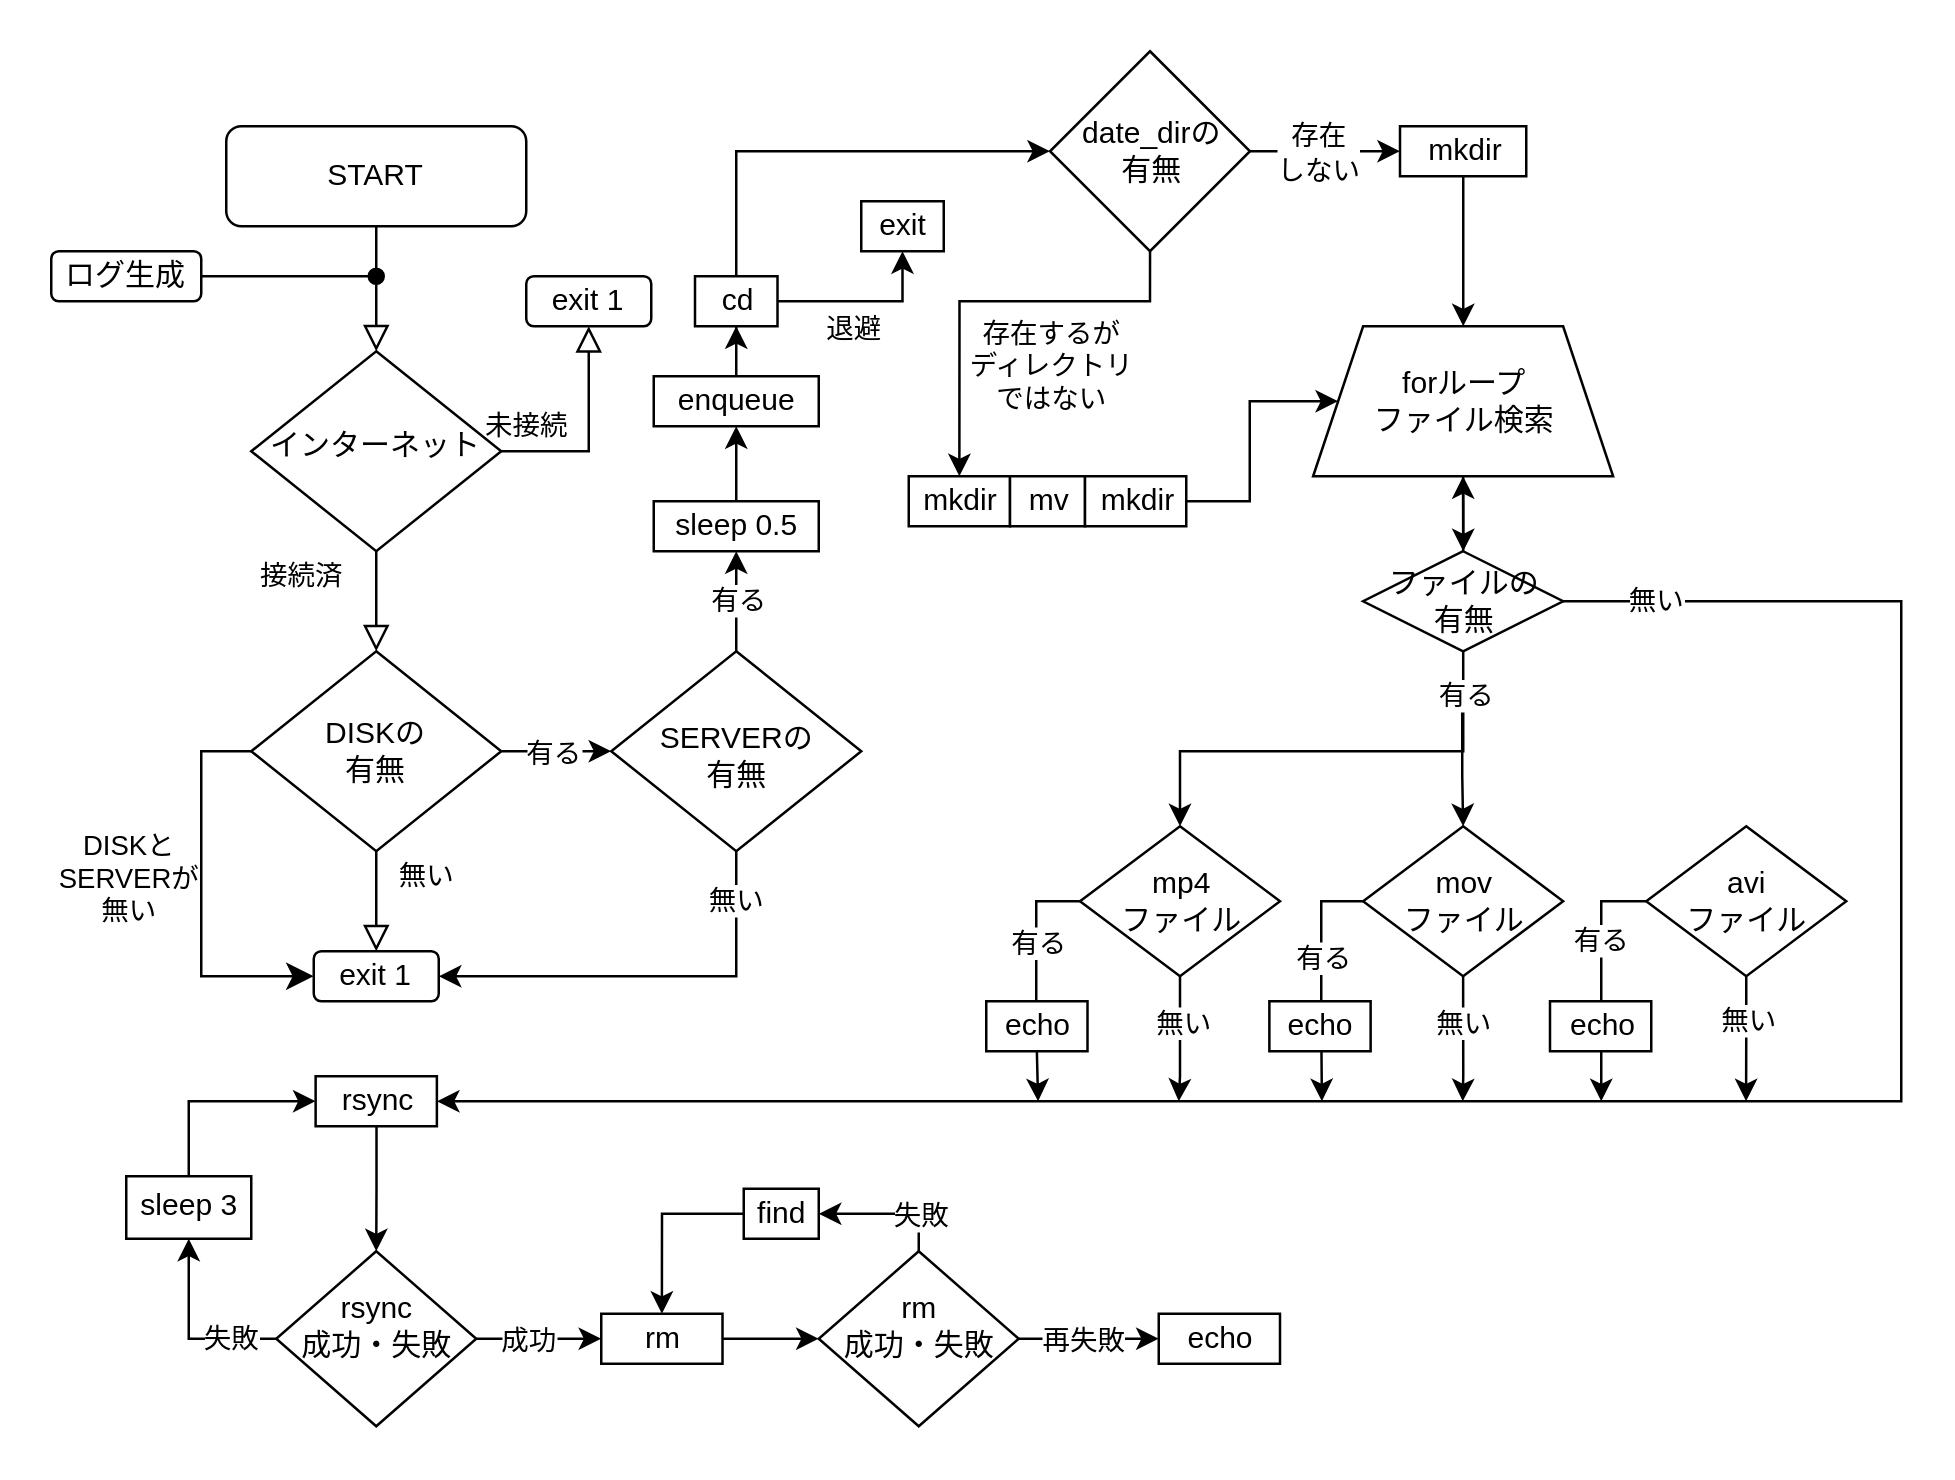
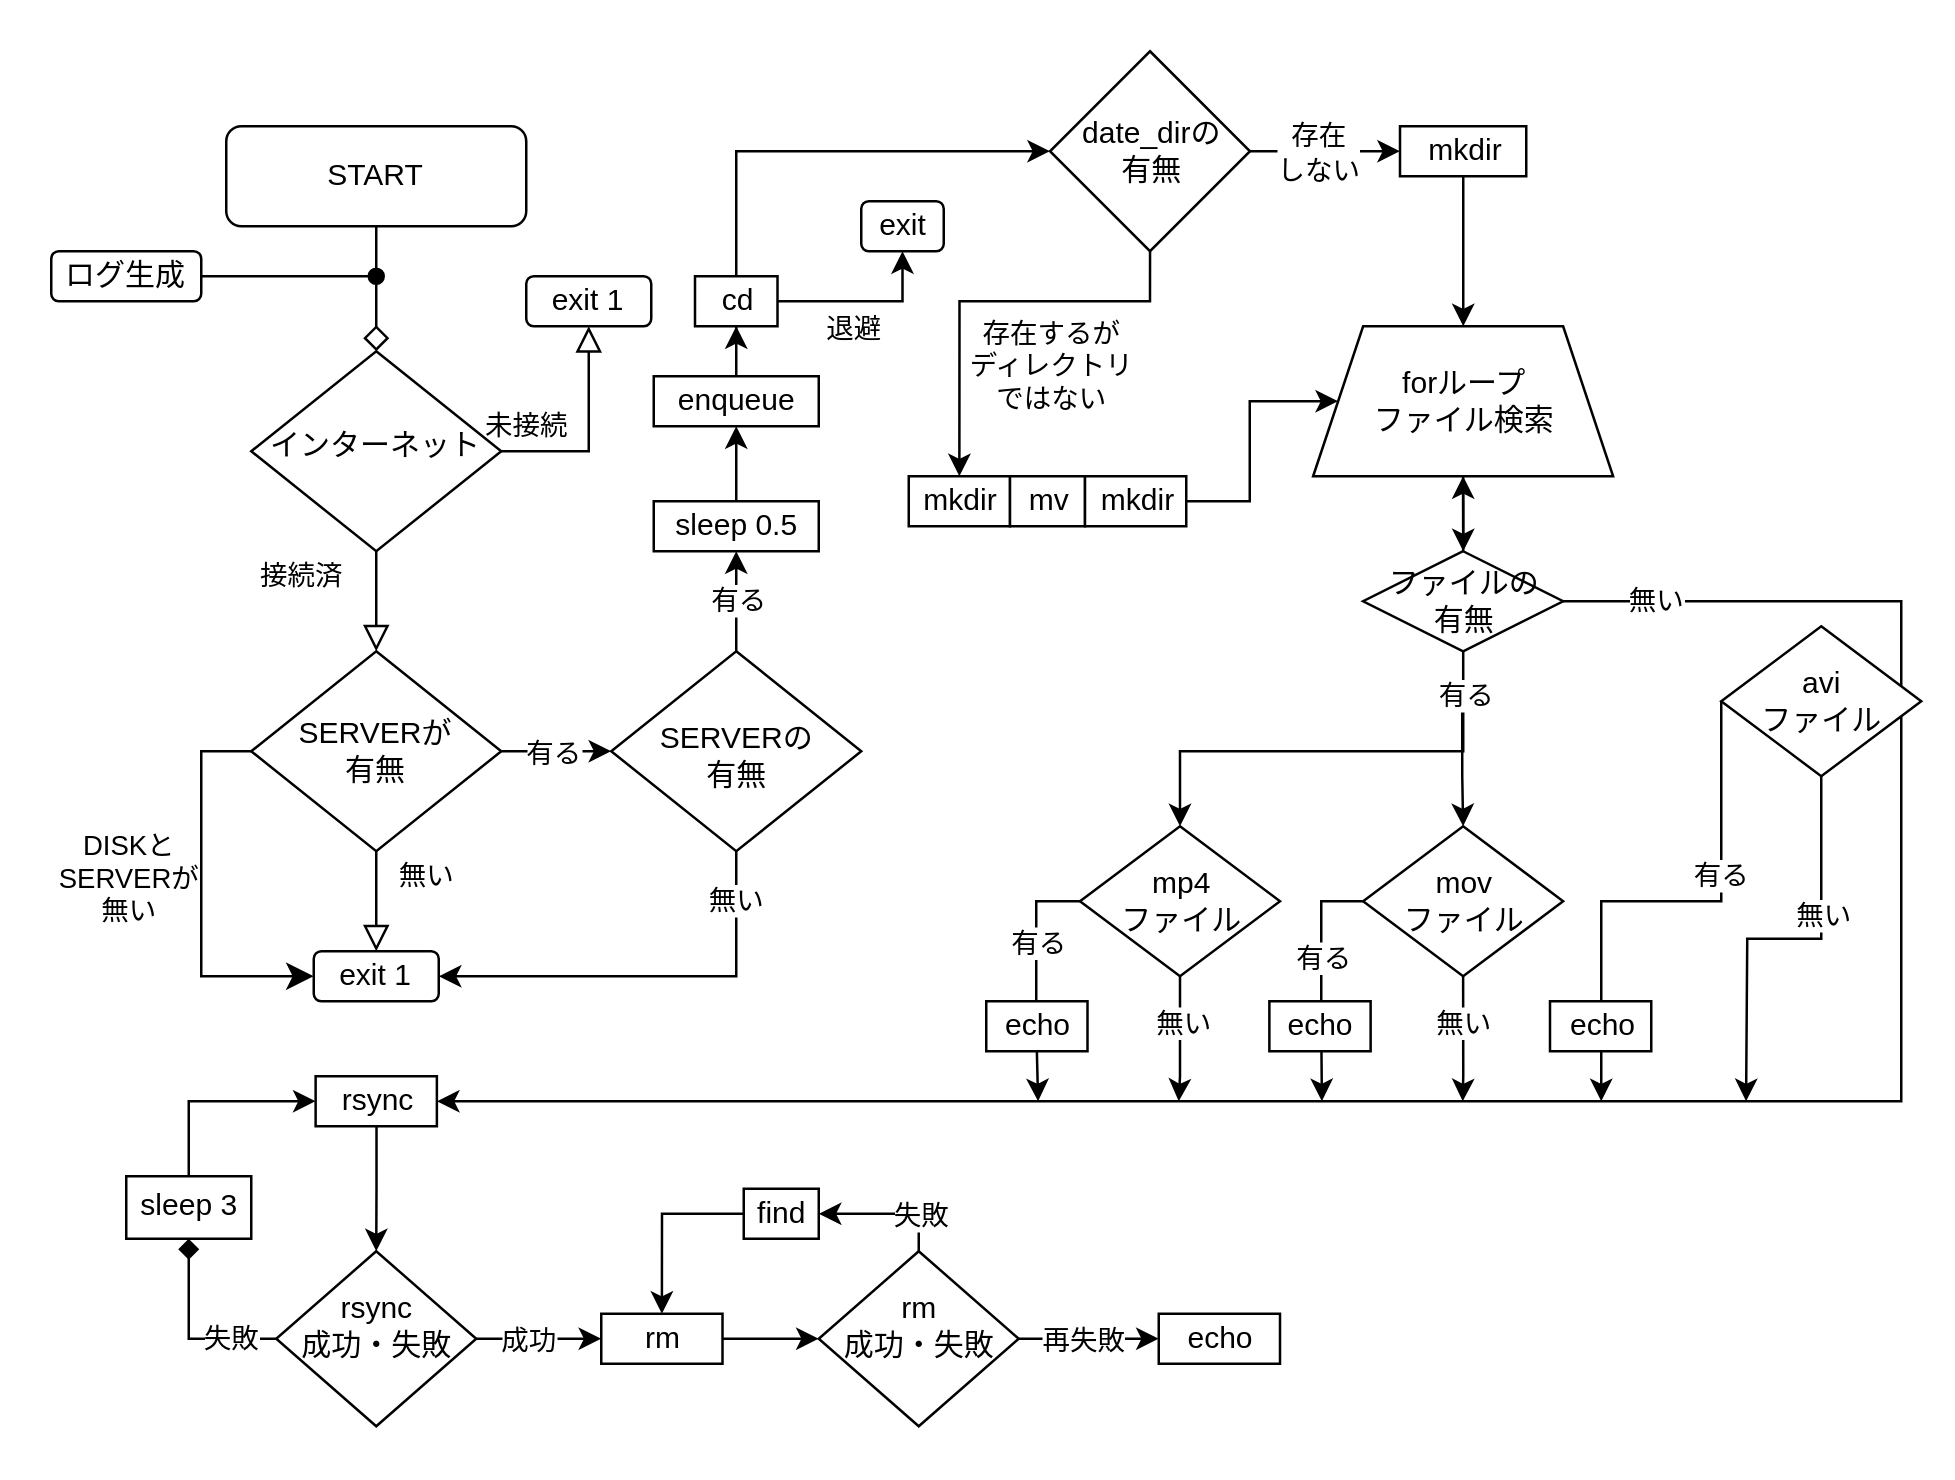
node "exit": shape rectangle -> rounded rectangle
edge "START" -> "インターネット": arrowhead block -> diamond
node "DISKの 有無": label "DISKの 有無" -> "SERVERが 有無"
node "avi ファイル": moved (1746, 901) -> (1821, 701)
edge "rsync 成功・失敗" -> "sleep 3": arrowhead classic -> diamond
